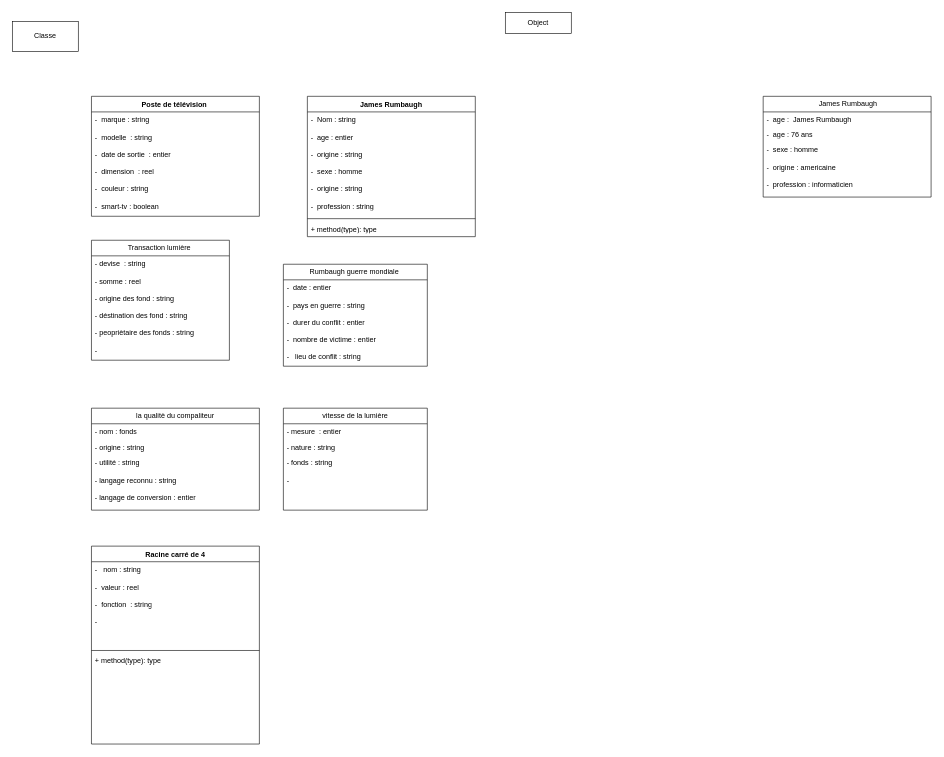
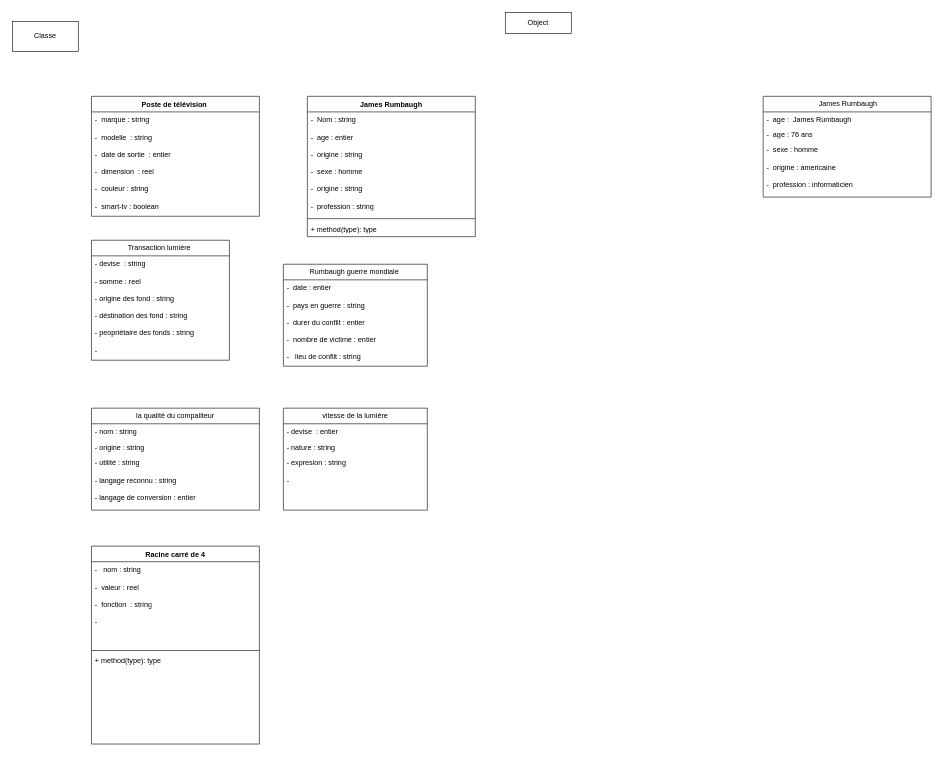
node "- nom : fonds": label "- nom : fonds" -> "- nom : string"
node "- mesure : entier": label "- mesure : entier" -> "- devise : entier"
node "- fonds : string -": label "- fonds : string -" -> "- expresion : string -"
